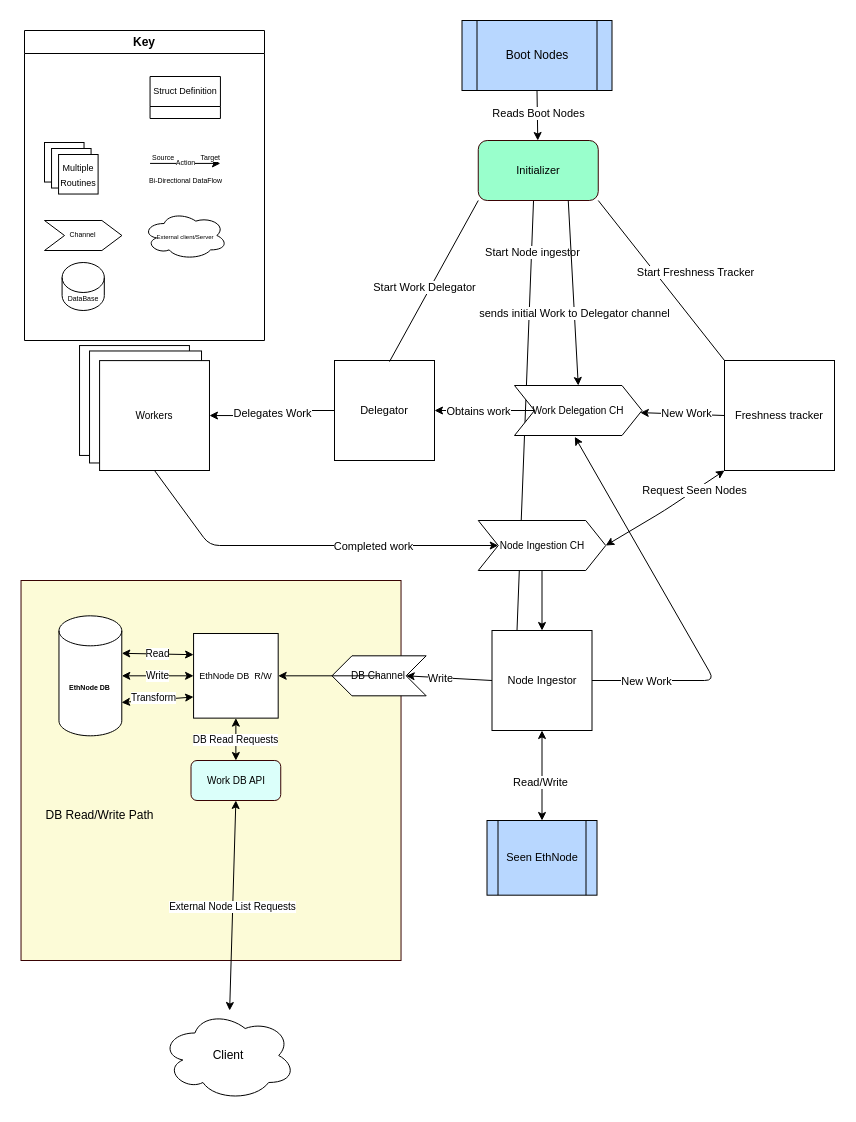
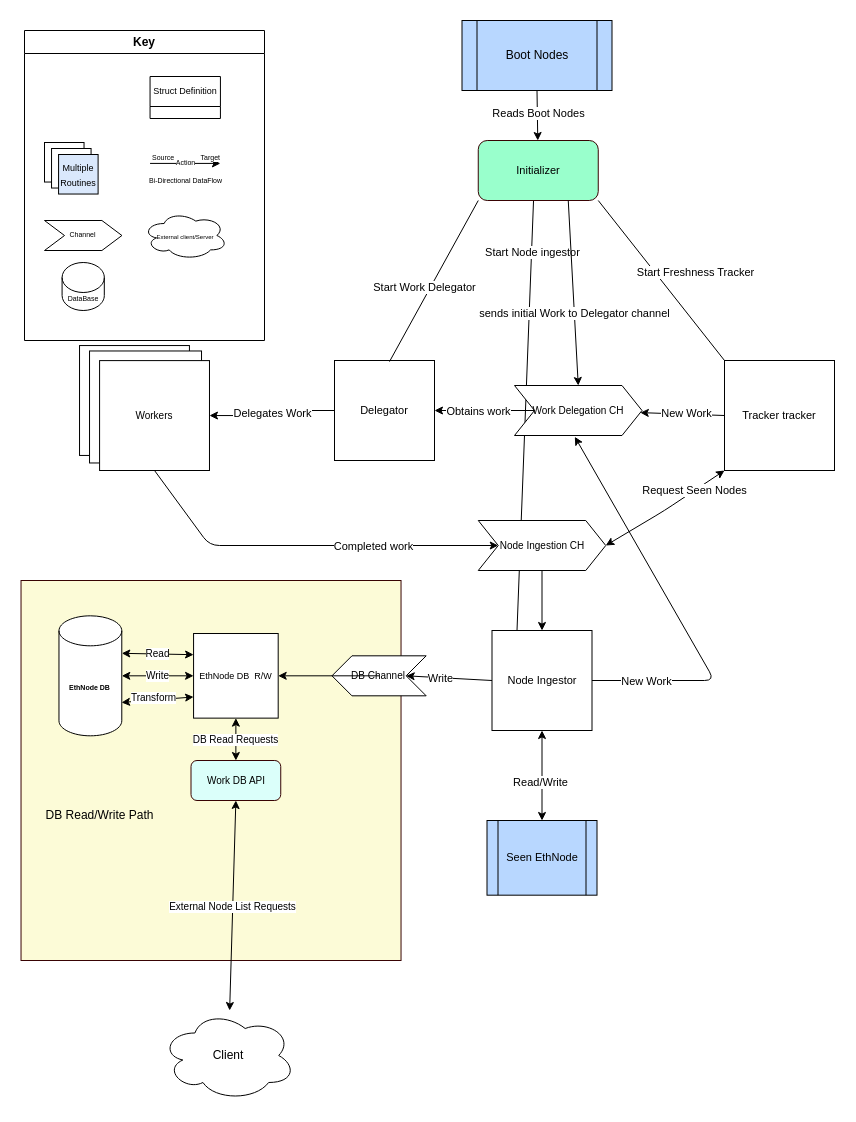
node "Multiple Routines": fillcolor #ffffff -> #dae8fc
node "Freshness tracker": label "Freshness tracker" -> "Tracker tracker"
